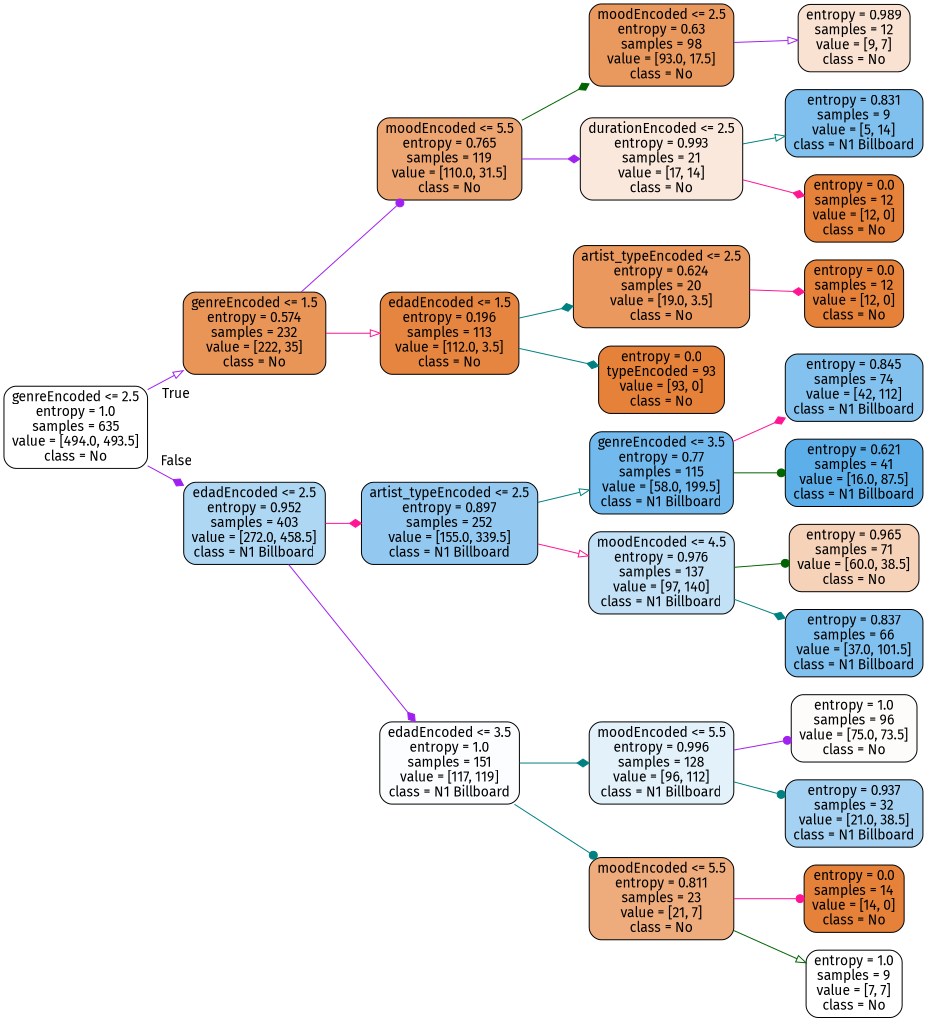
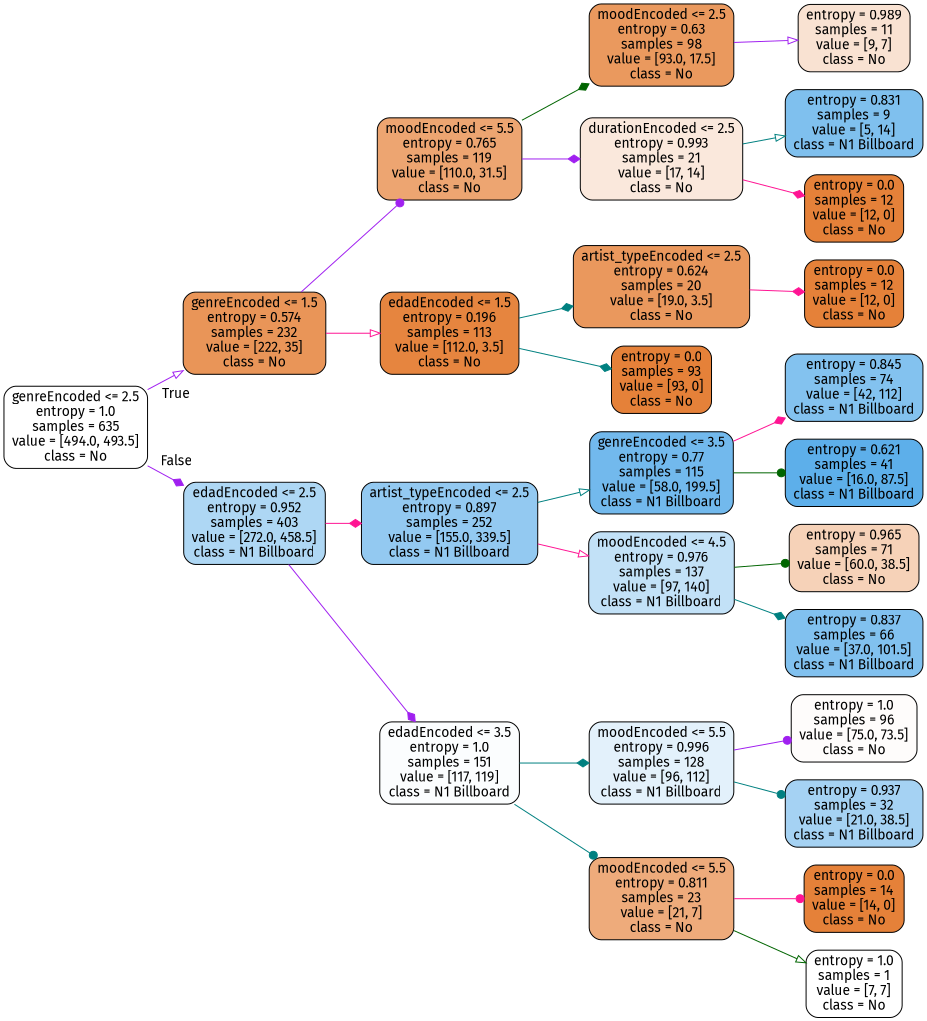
node "entropy = 0.989 samples = 12 value = [9, 7] class = No": label "entropy = 0.989 samples = 12 value = [9, 7] class = No" -> "entropy = 0.989 samples = 11 value = [9, 7] class = No"
node "entropy = 0.0 typeEncoded = 93 value = [93, 0] class = No": label "entropy = 0.0 typeEncoded = 93 value = [93, 0] class = No" -> "entropy = 0.0 samples = 93 value = [93, 0] class = No"
node "entropy = 1.0 samples = 9 value = [7, 7] class = No": label "entropy = 1.0 samples = 9 value = [7, 7] class = No" -> "entropy = 1.0 samples = 1 value = [7, 7] class = No"
